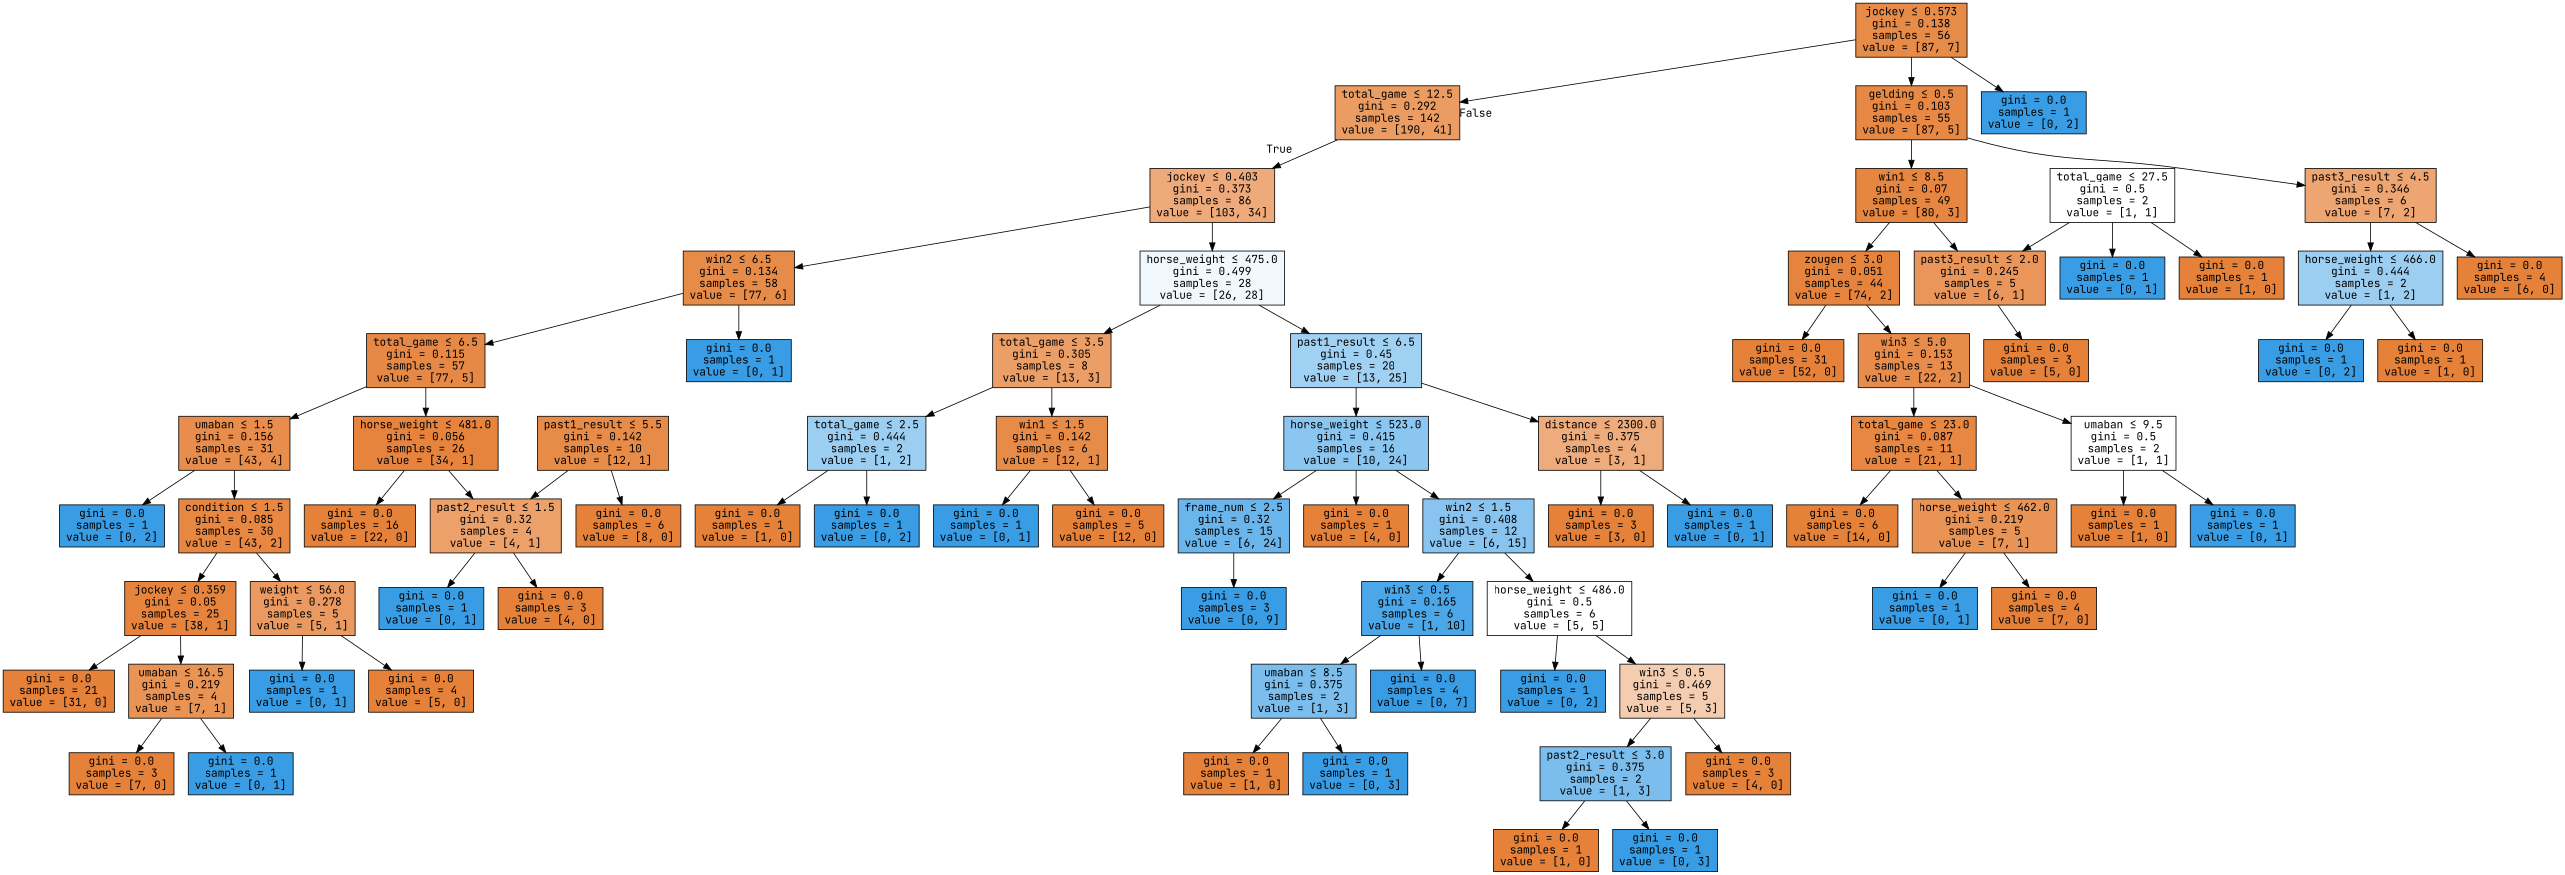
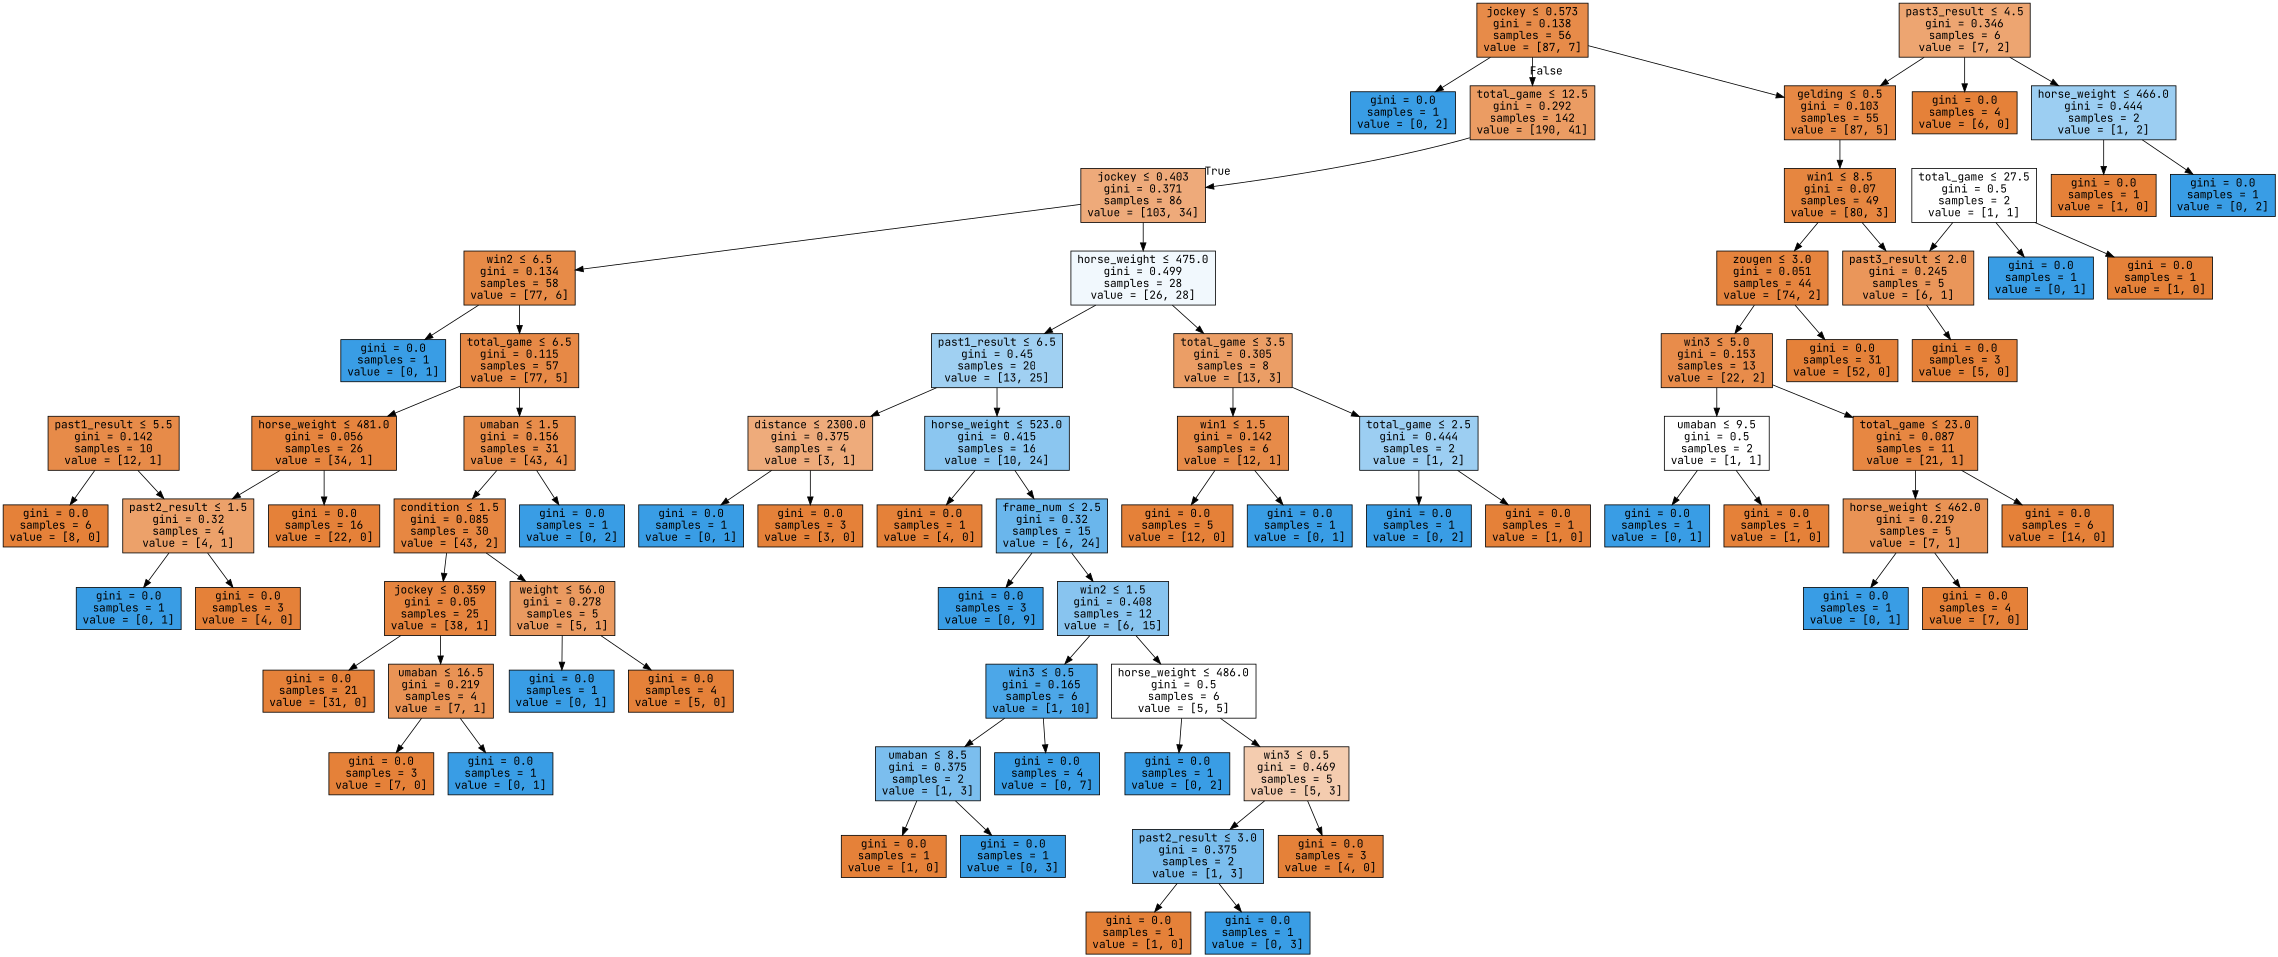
edge "gelding ≤ 0.5" -> "past3_result ≤ 4.5": reversed
node "jockey ≤ 0.403": text "gini = 0.373" -> "gini = 0.371"
edge "horse_weight ≤ 523.0" -> "win2 ≤ 1.5": now "frame_num ≤ 2.5" -> "win2 ≤ 1.5"
